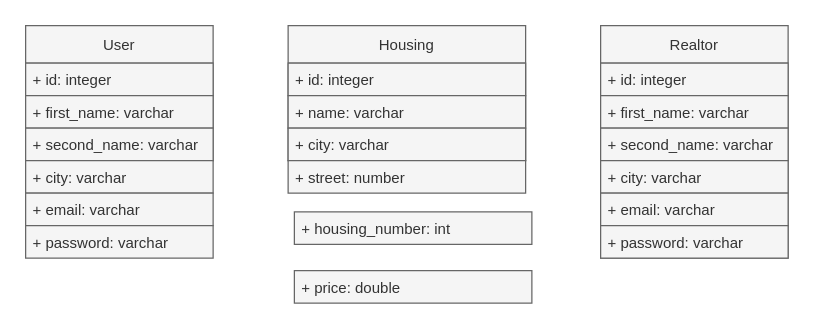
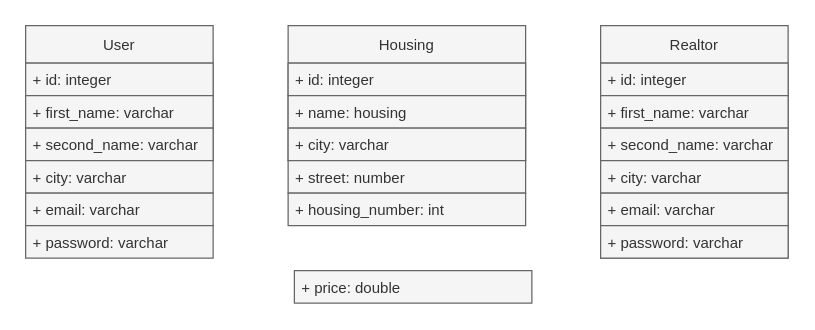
node "+ name: varchar": label "+ name: varchar" -> "+ name: housing"
node "+ housing_number: int": moved (413, 228) -> (407, 209)
